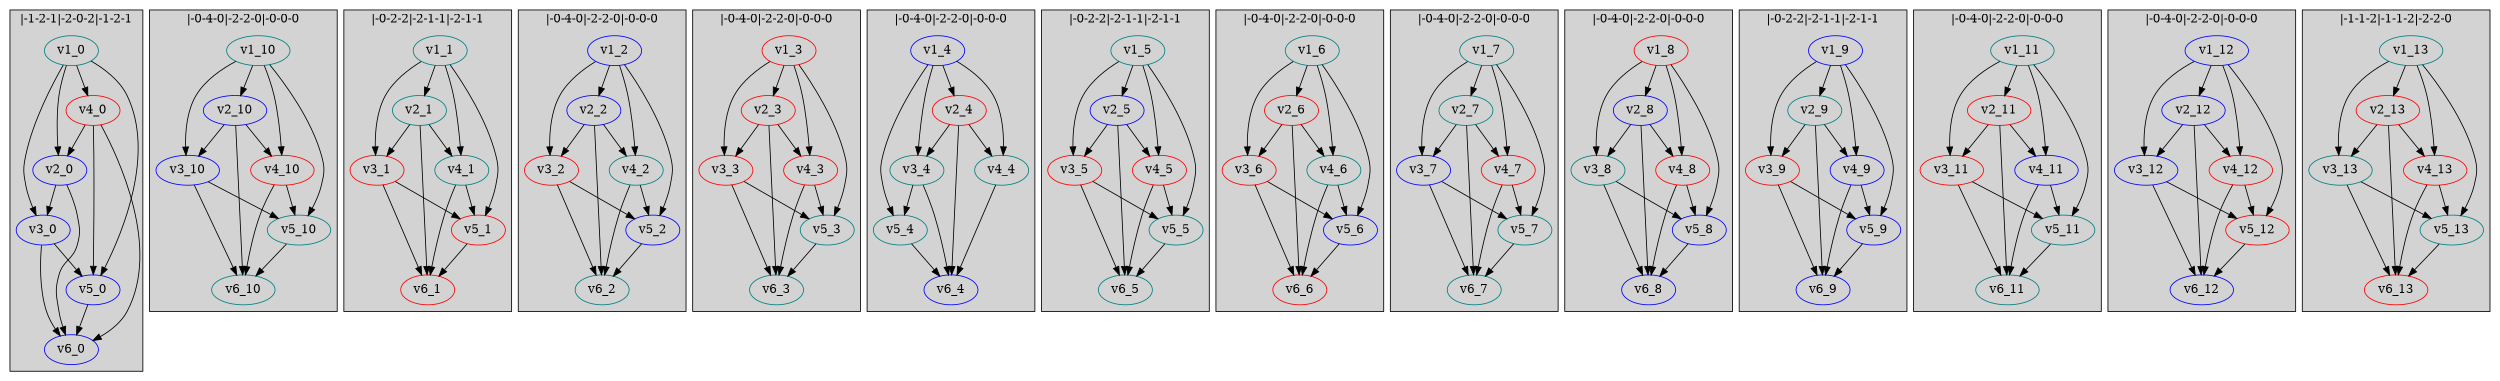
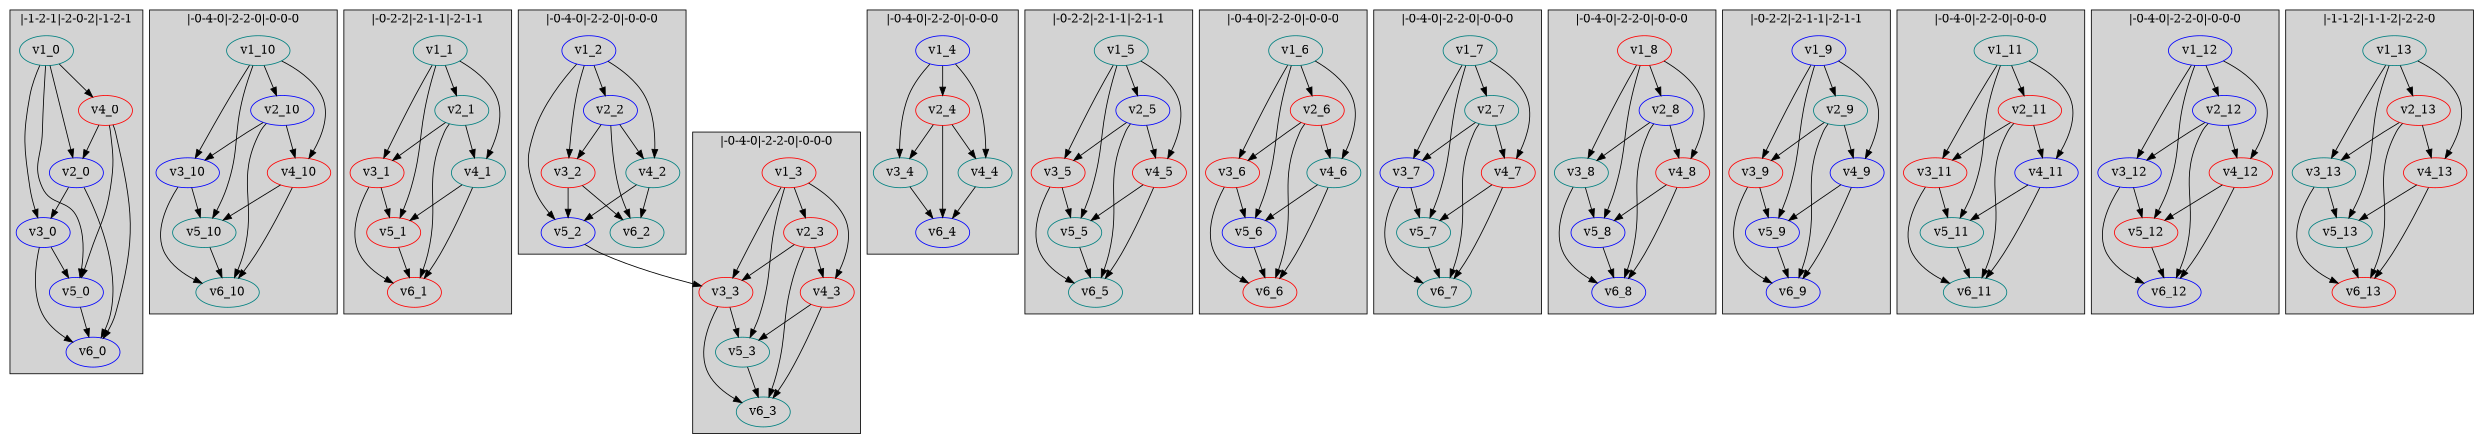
node "v5_4": removed
edge "v5_2" -> "v6_2": now "v5_2" -> "v3_3"
